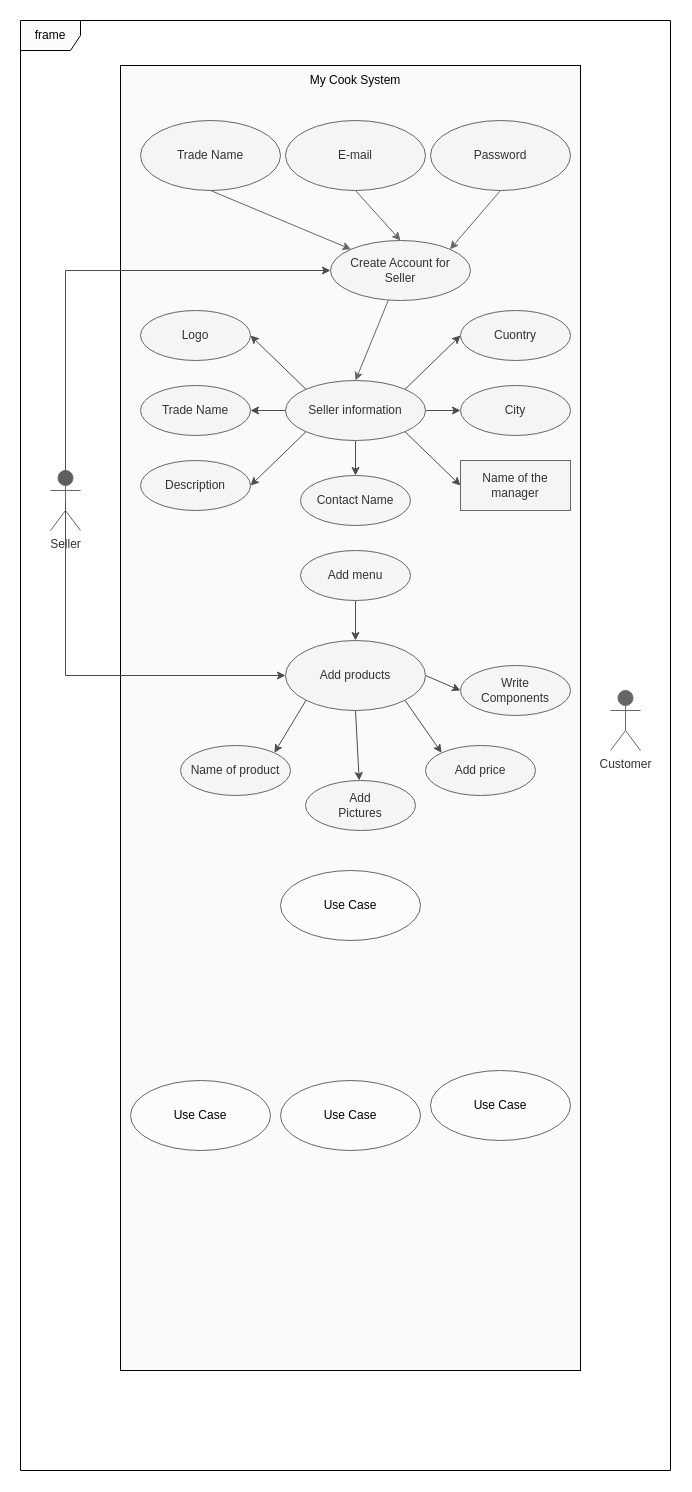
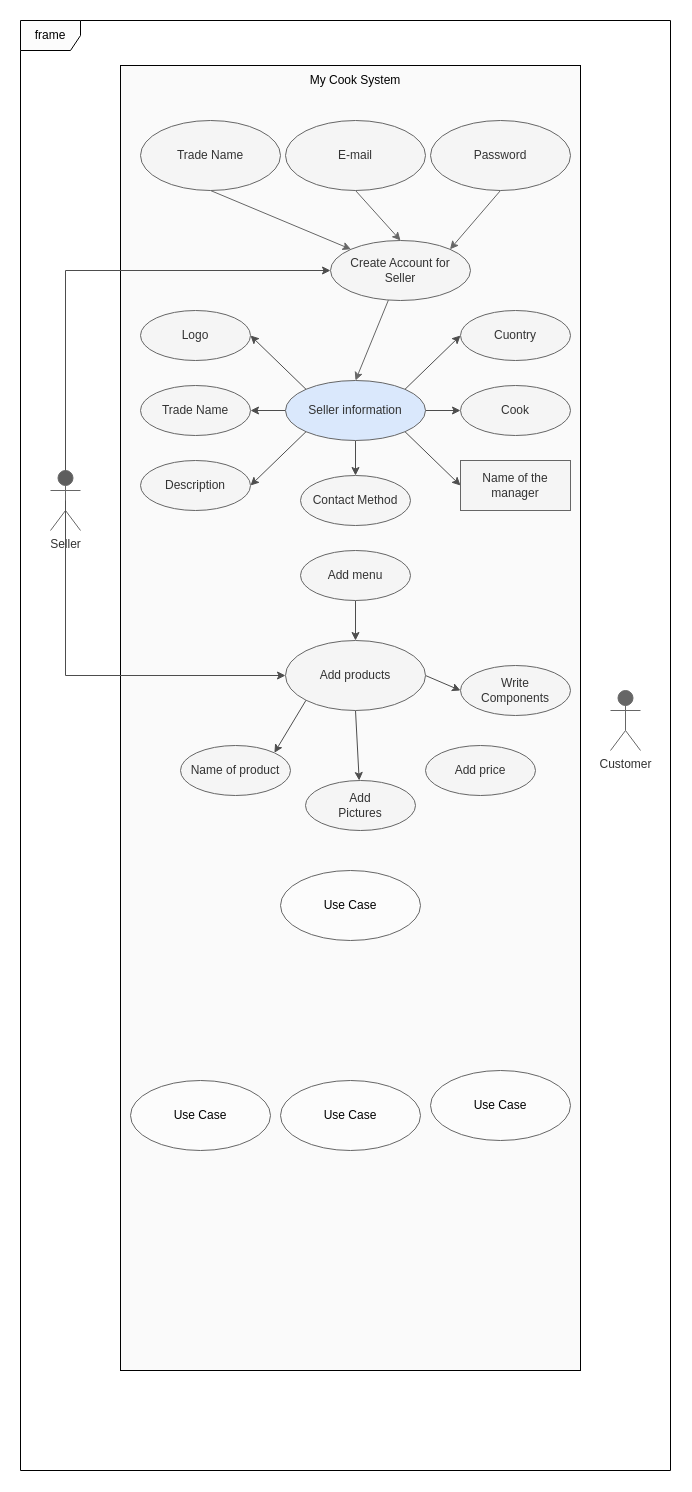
node "Seller information": fillcolor #f5f5f5 -> #dae8fc
node "City": label "City" -> "Cook"
node "Contact Name": label "Contact Name" -> "Contact Method"
edge "Add products" -> "Add price": removed
